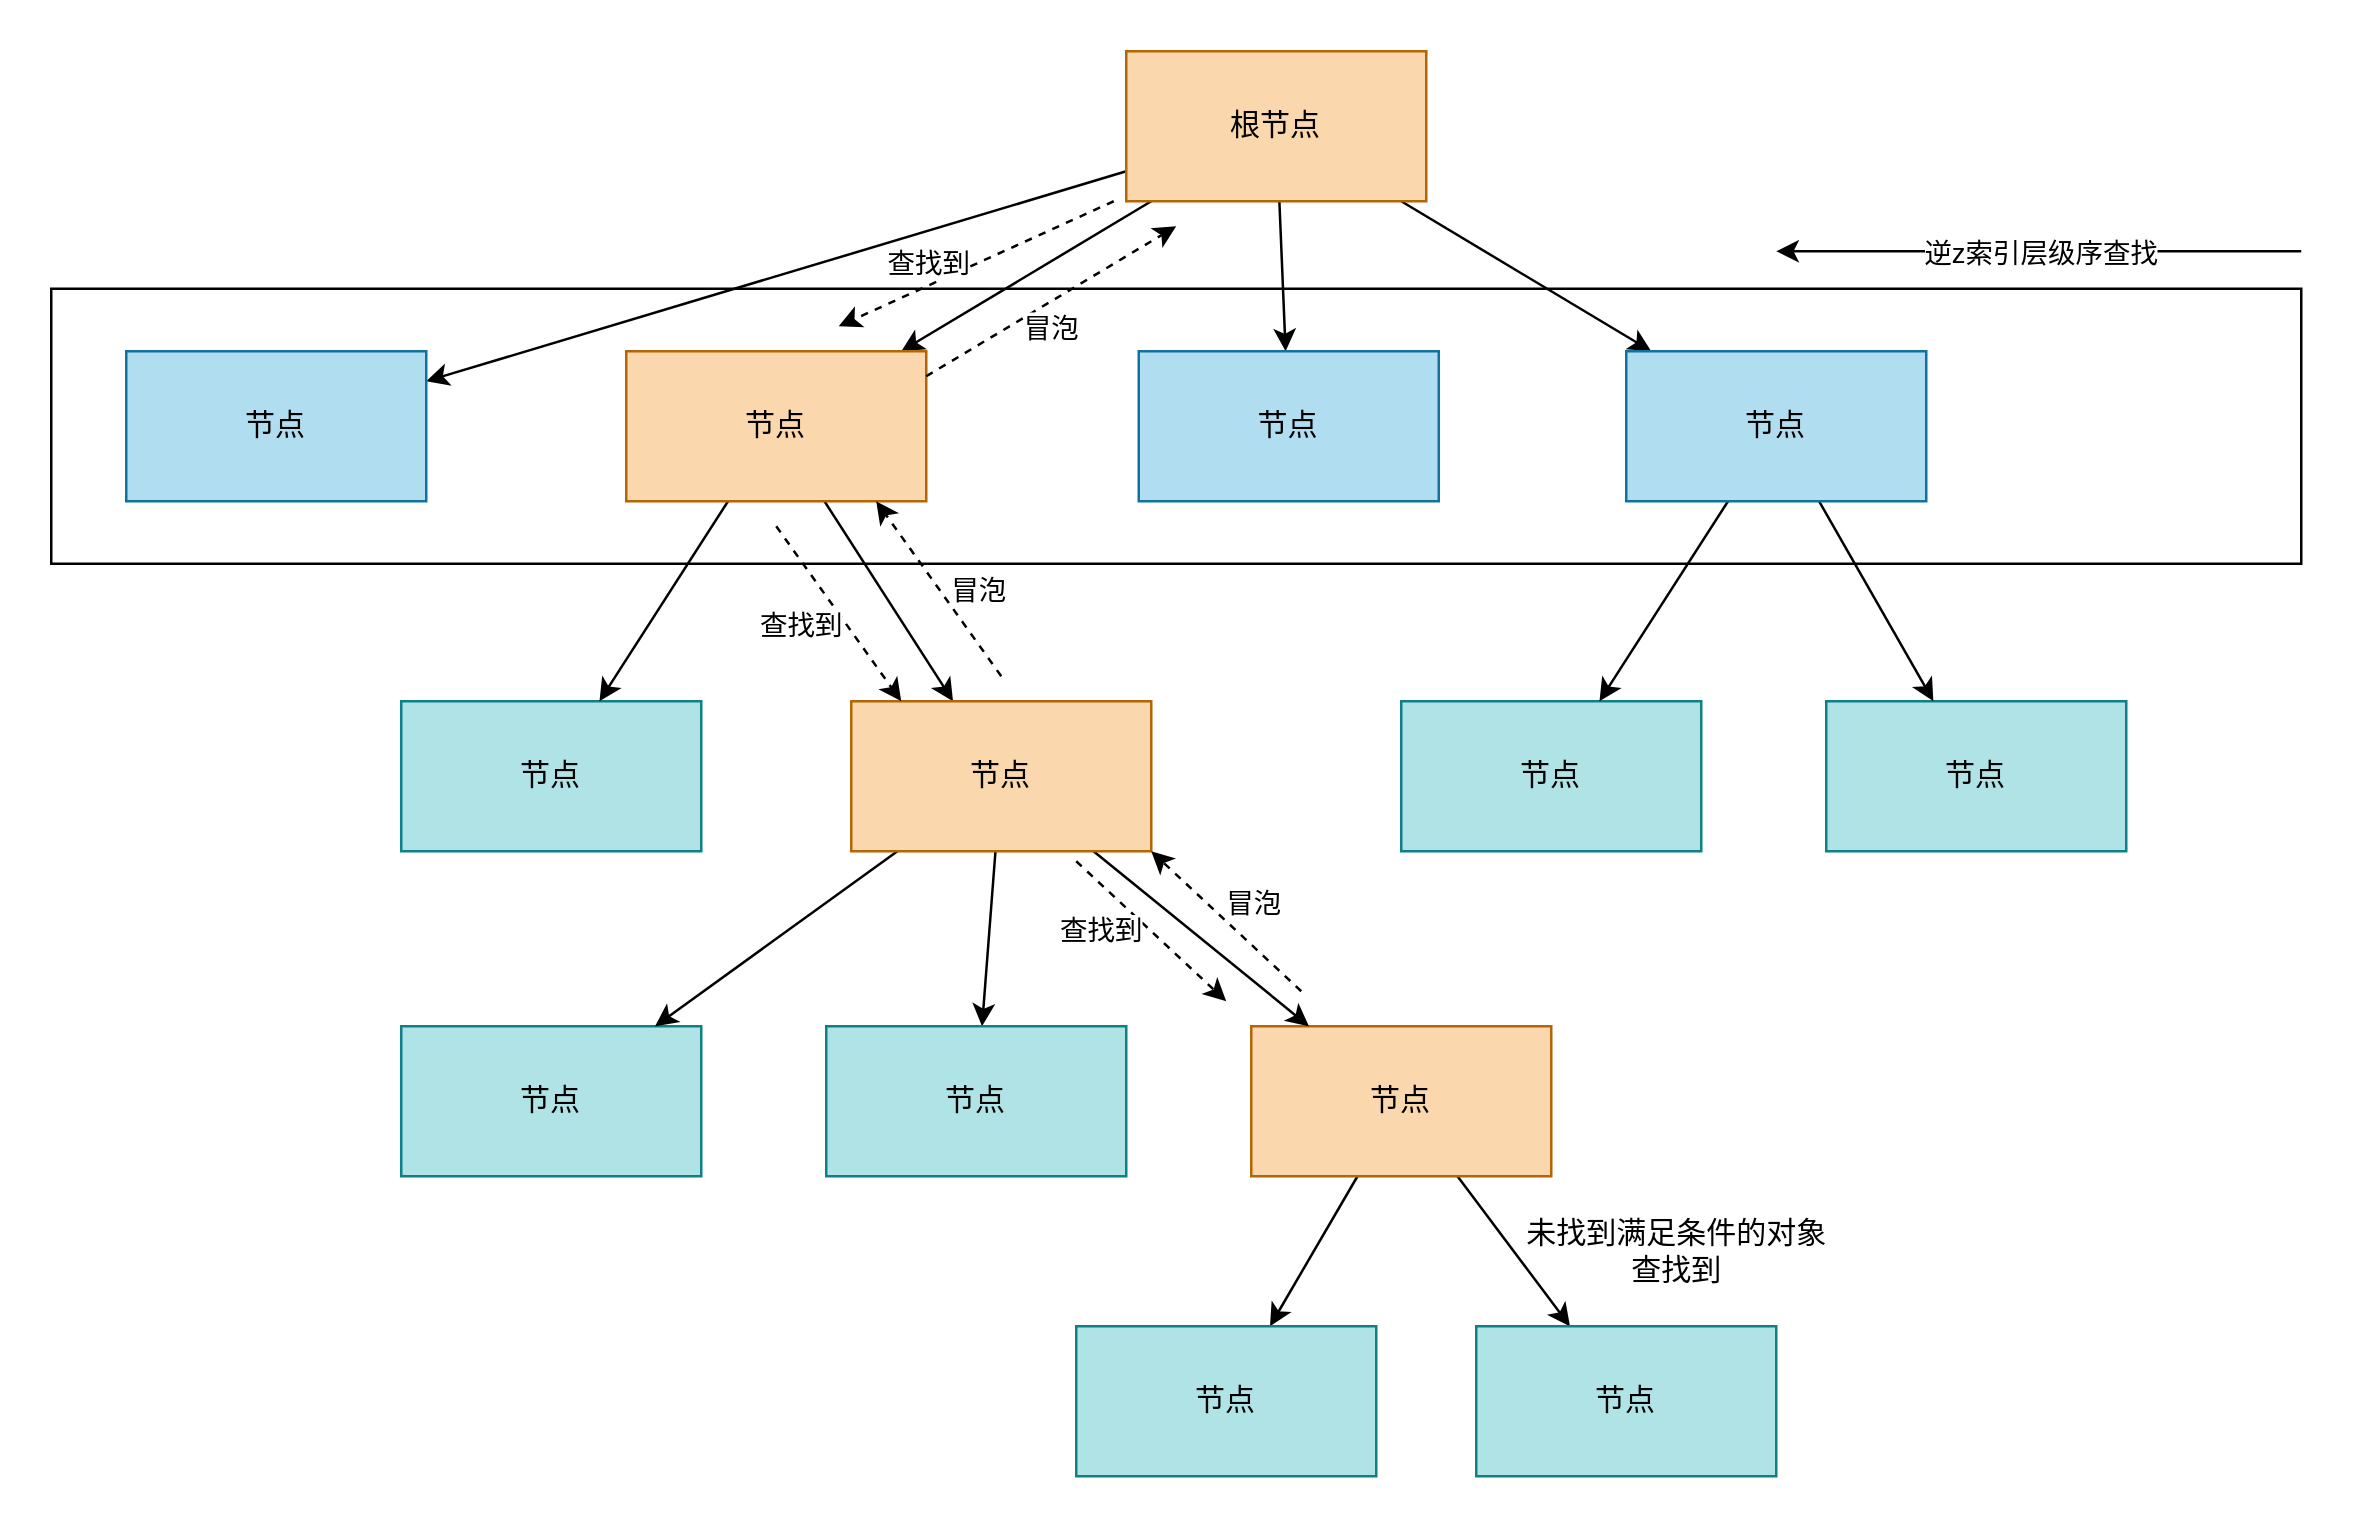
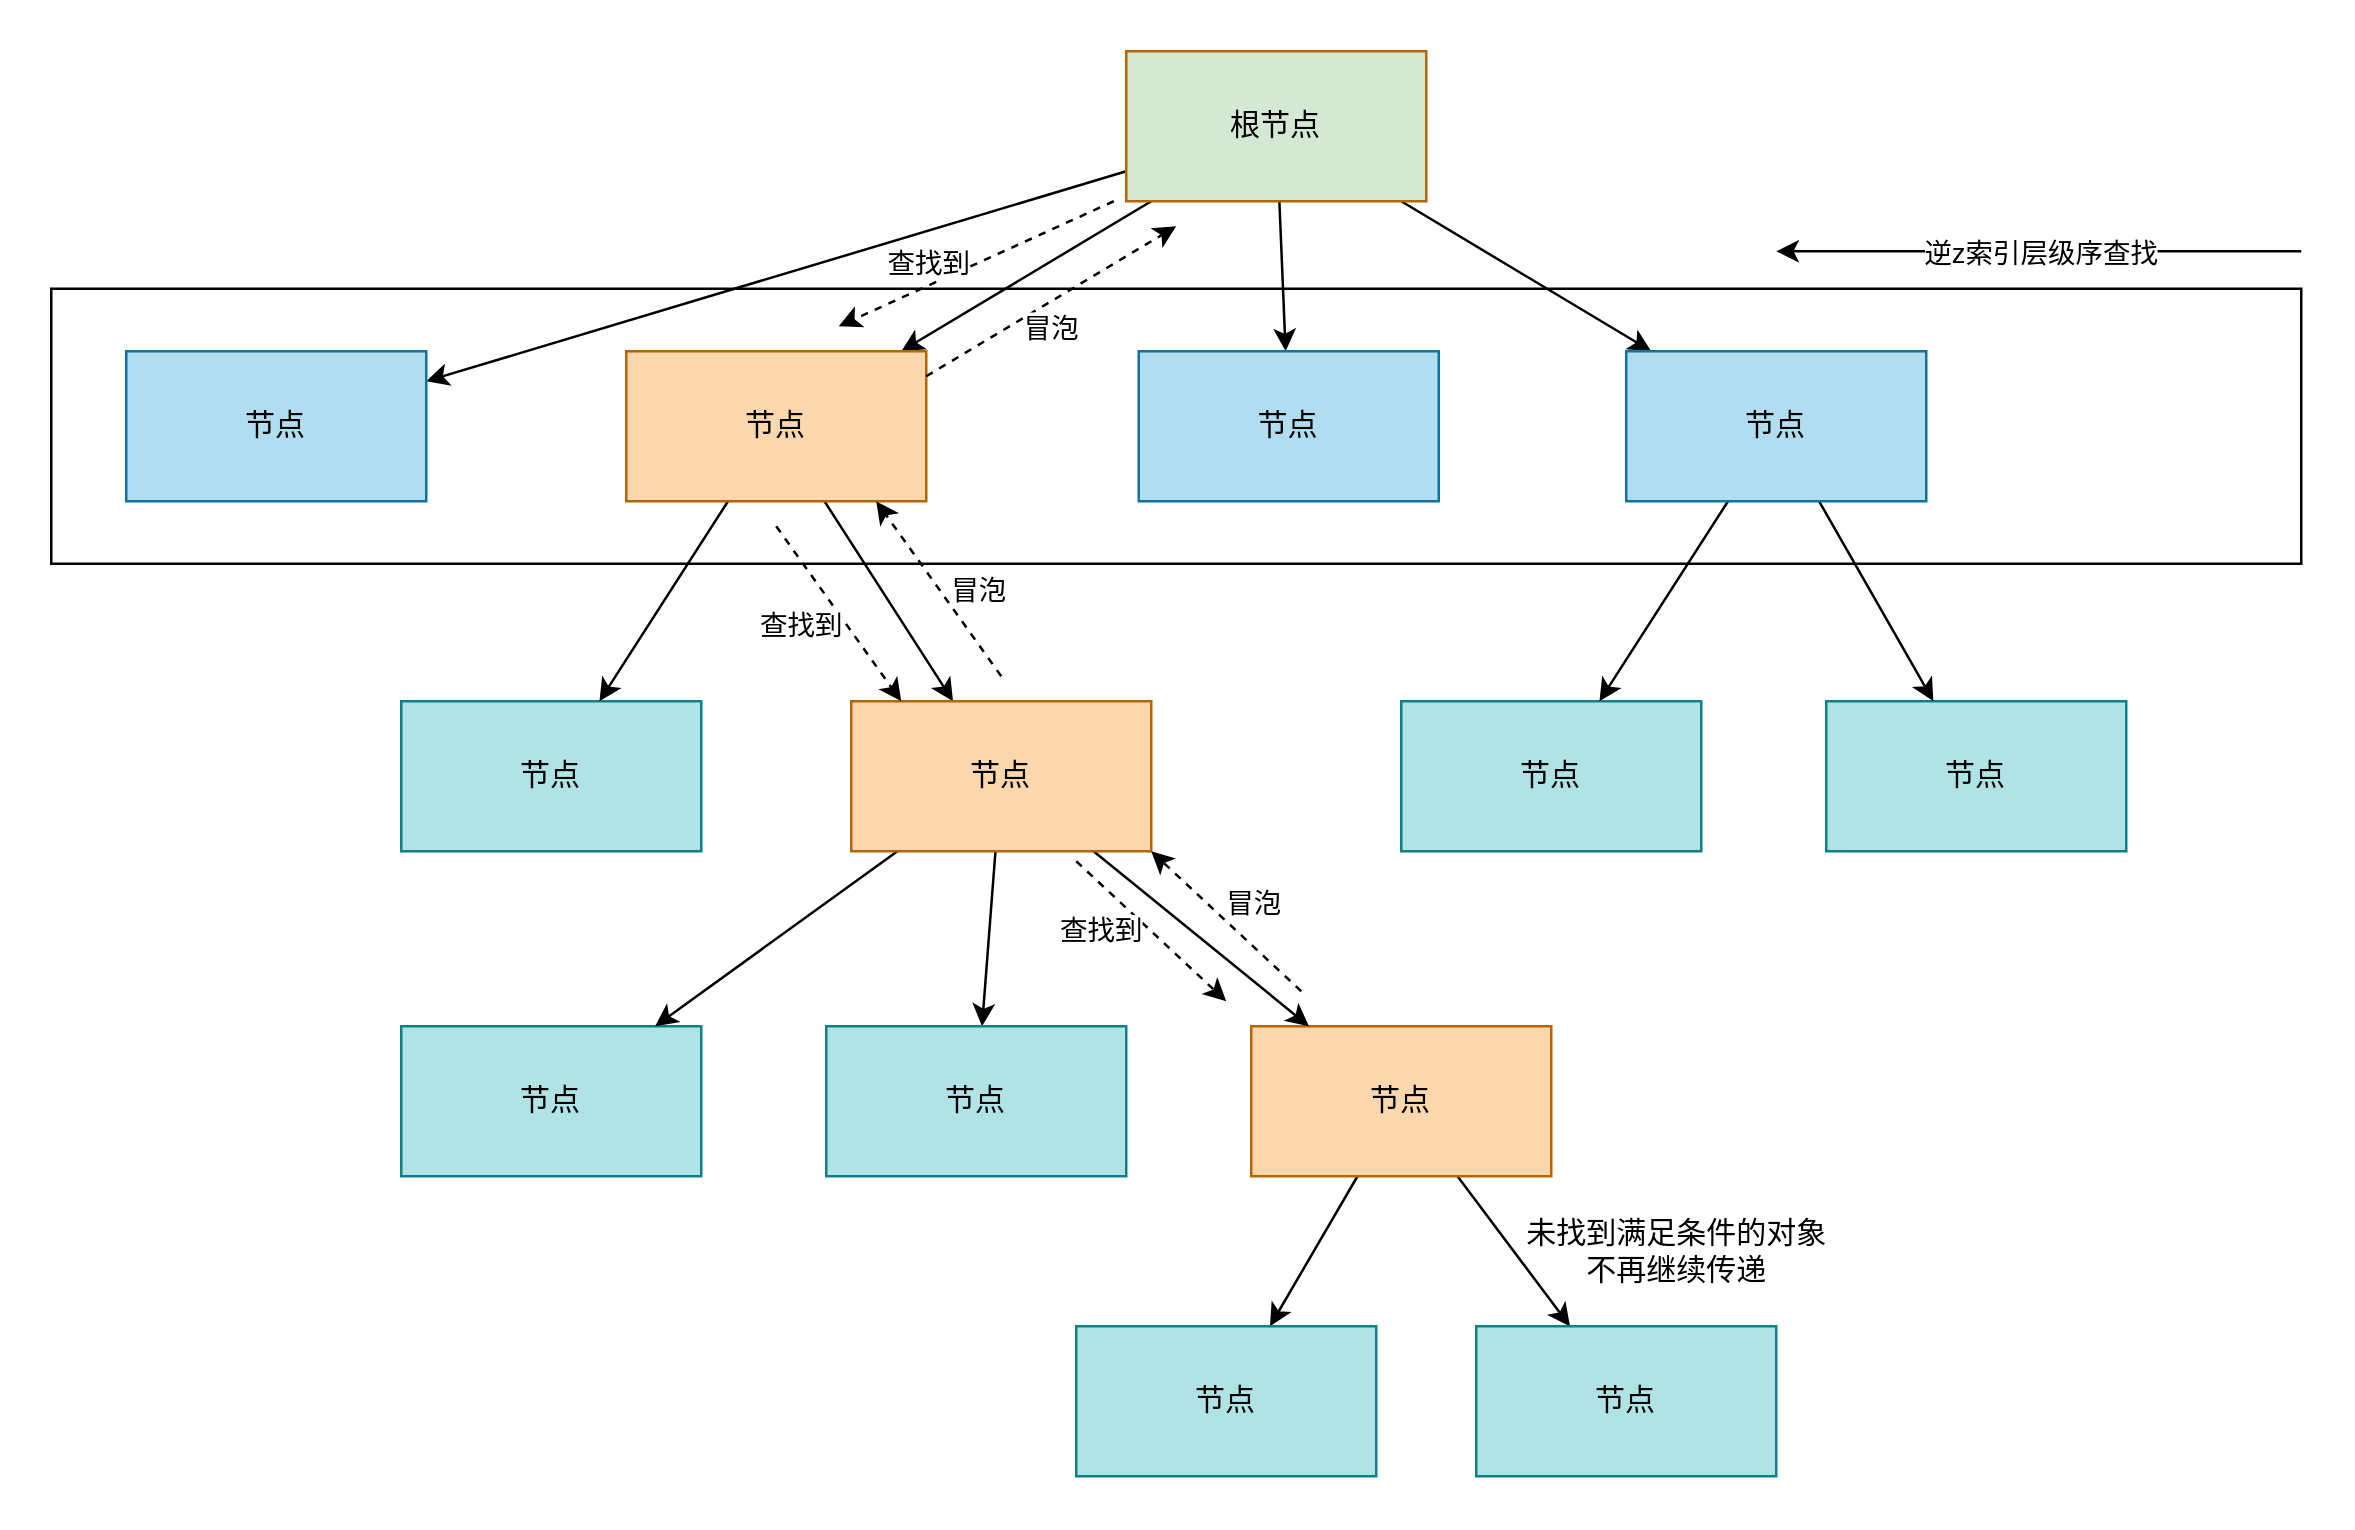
node "根节点": fillcolor #fad7ac -> #d5e8d4
node "未找到满足条件的对象 查找到": label "未找到满足条件的对象 查找到" -> "未找到满足条件的对象 不再继续传递"
